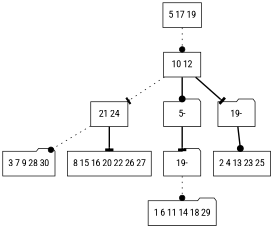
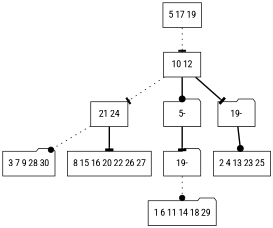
edge "5 17 19" -> "10 12": arrowhead dot -> tee
